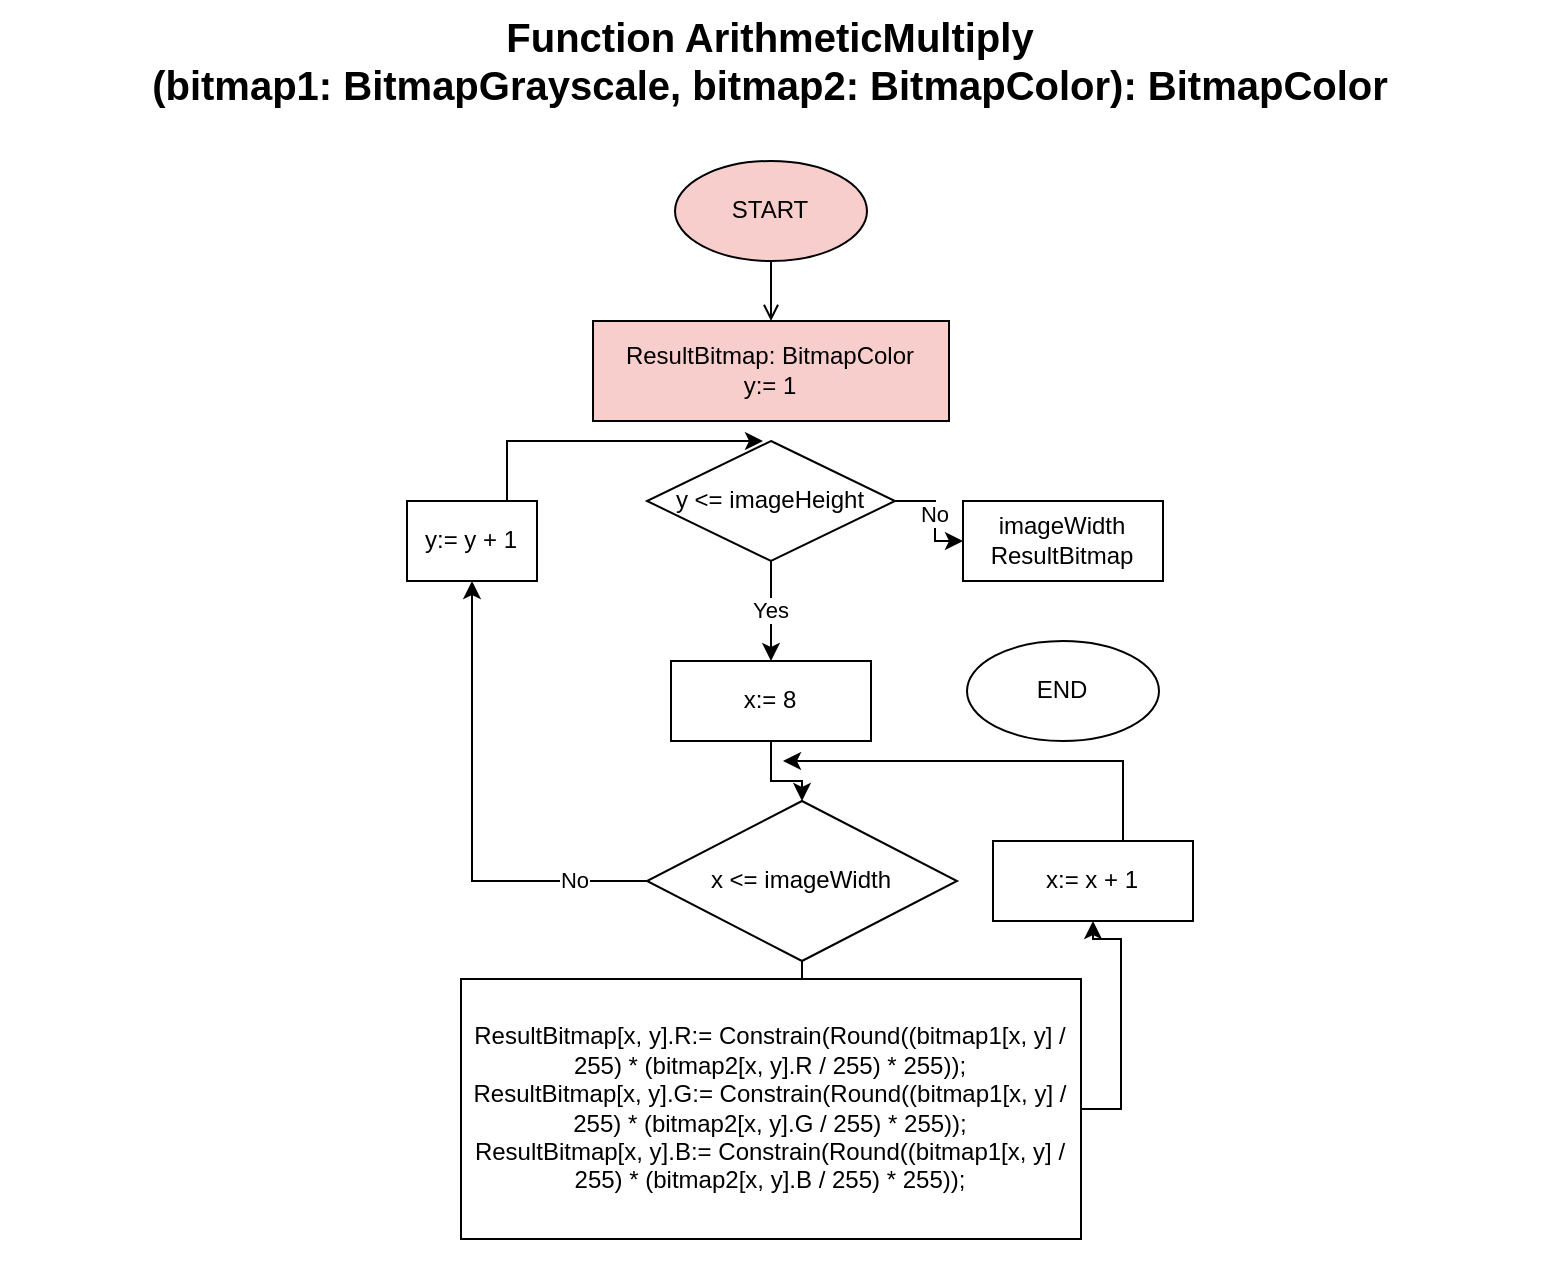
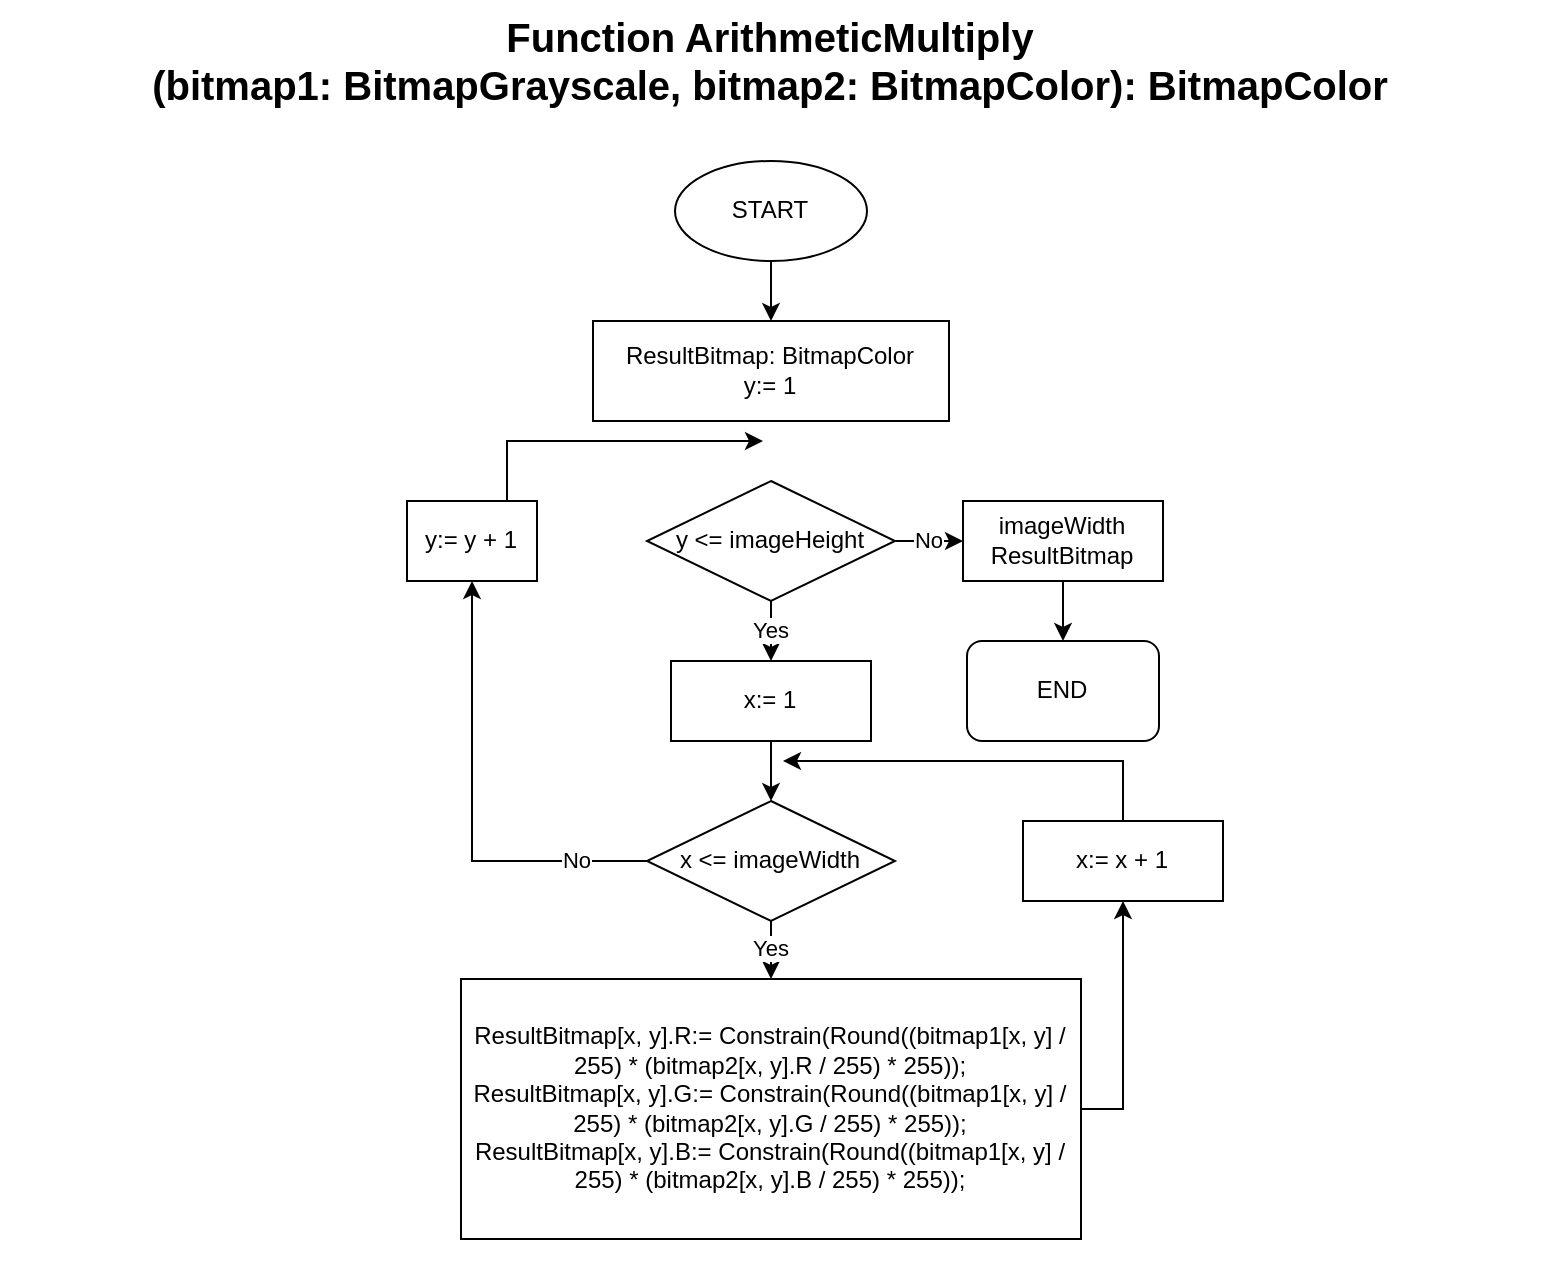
node "START": fillcolor #f8cecc -> #ffffff
edge "START" -> "ResultBitmap: BitmapColor y:= 1": arrowhead open -> classic
node "ResultBitmap: BitmapColor y:= 1": fillcolor #f8cecc -> #ffffff
node "y <= imageHeight": moved (771, 501) -> (771, 541)
edge "imageWidth ResultBitmap" -> "END": added
node "END": shape ellipse -> rounded rectangle
node "x:= 8": label "x:= 8" -> "x:= 1"
node "x <= imageWidth": size 310x160 -> 248x120
node "x:= x + 1": moved (1093, 881) -> (1123, 861)
